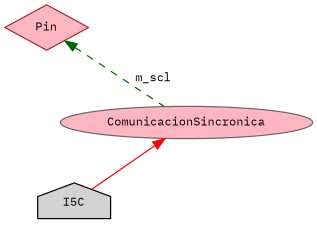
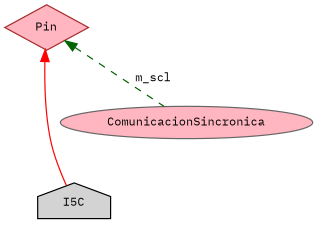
edge "I5C" -> "ComunicacionSincronica": now "I5C" -> "Pin"
